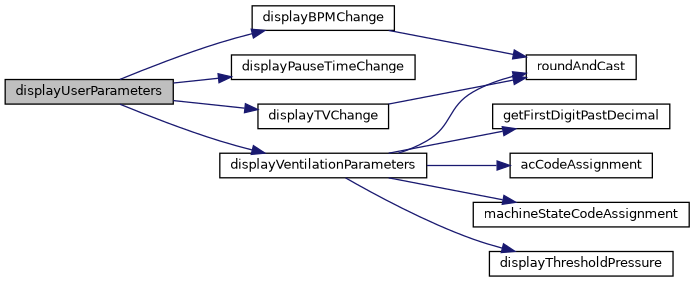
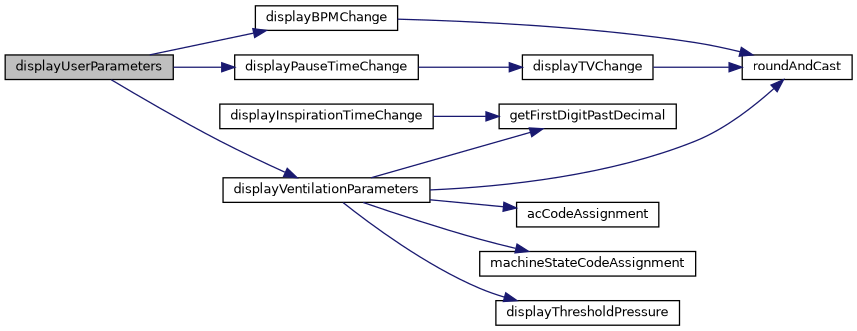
edge "displayUserParameters" -> "displayTVChange": now "displayPauseTimeChange" -> "displayTVChange"
node "displayInspirationTimeChange": added
